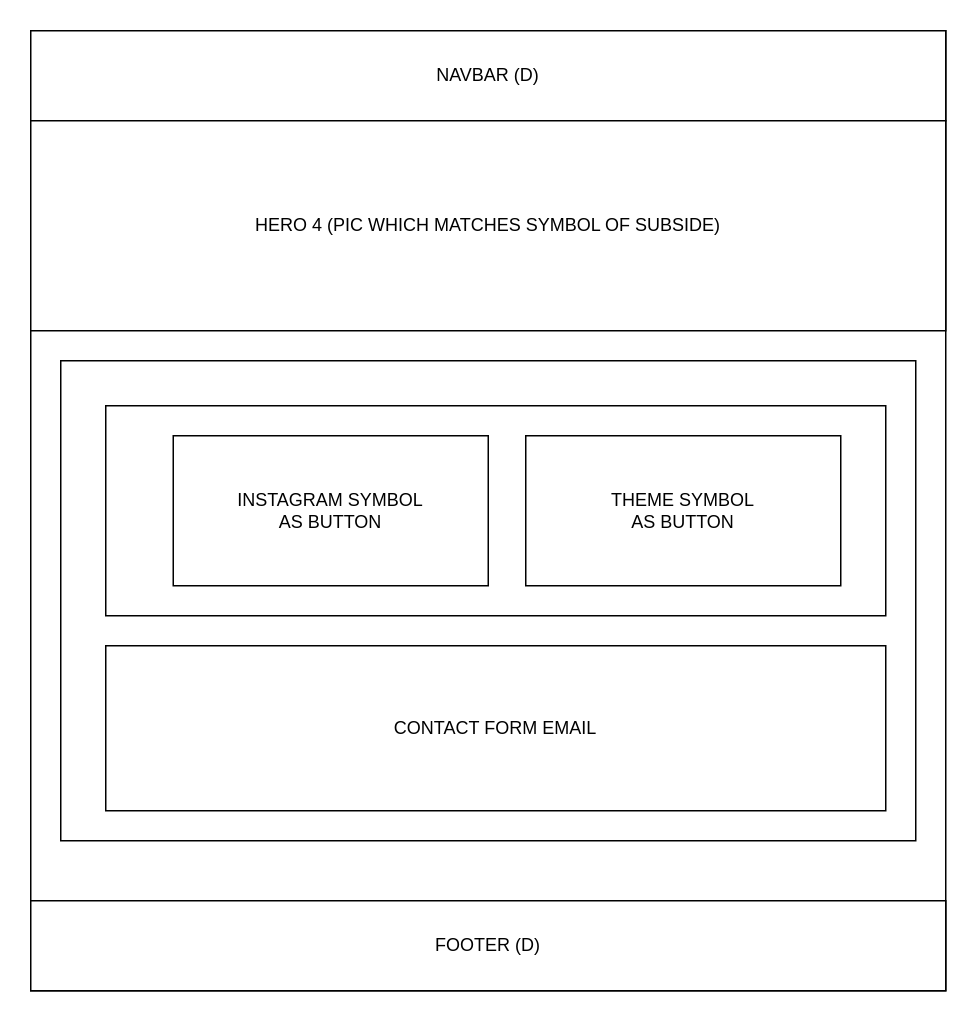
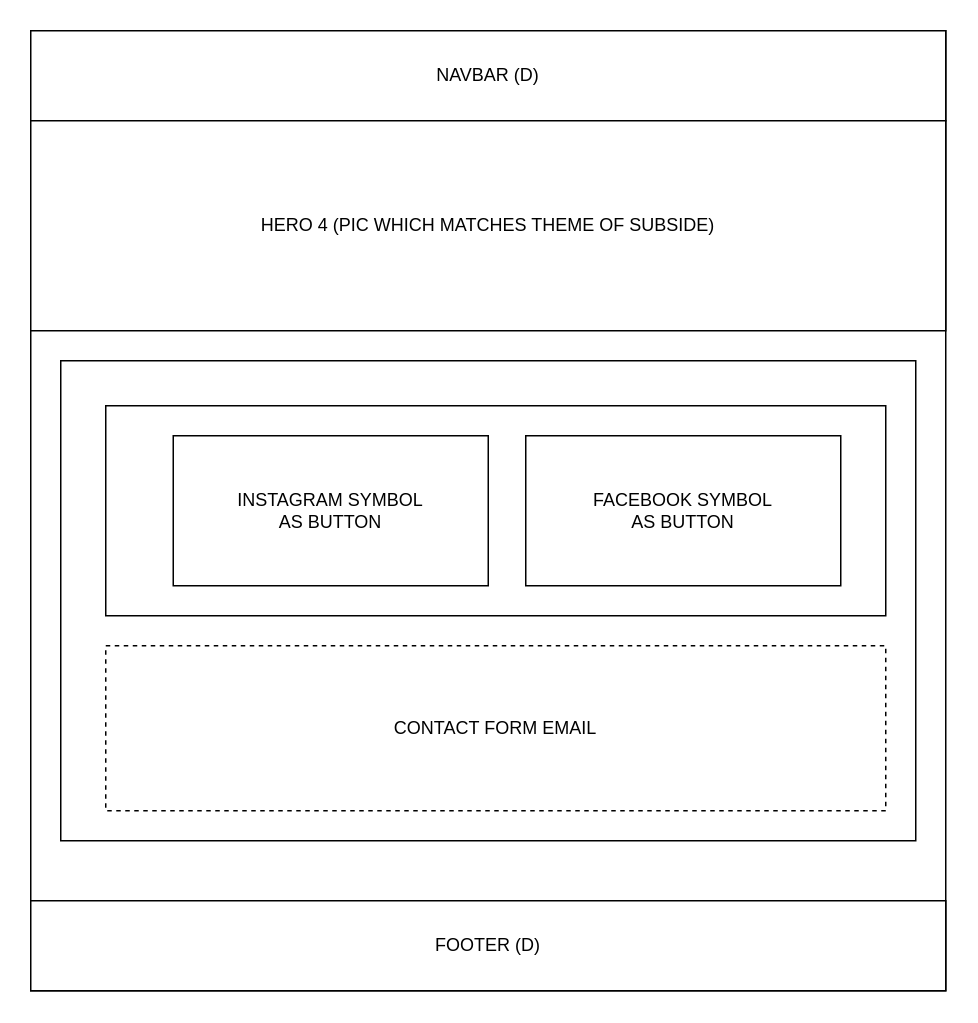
node "HERO 4 (PIC WHICH MATCHES SYMBOL OF SUBSIDE)": label "HERO 4 (PIC WHICH MATCHES SYMBOL OF SUBSIDE)" -> "HERO 4 (PIC WHICH MATCHES THEME OF SUBSIDE)"
node "THEME SYMBOL AS BUTTON": label "THEME SYMBOL AS BUTTON" -> "FACEBOOK SYMBOL AS BUTTON"
node "CONTACT FORM EMAIL": style solid -> dashed
